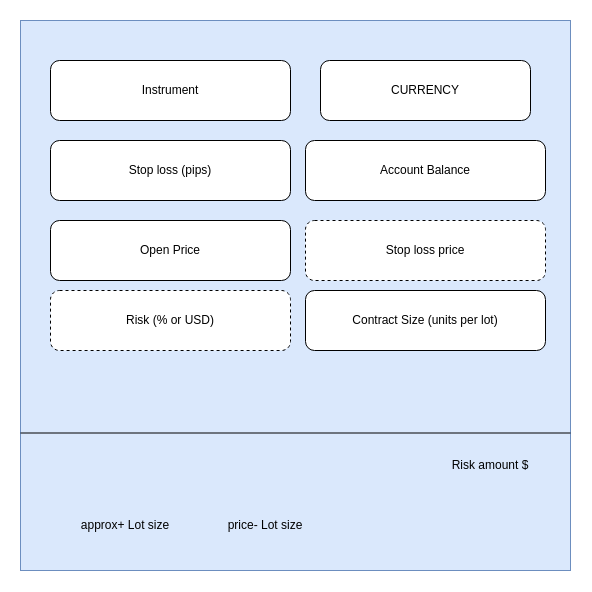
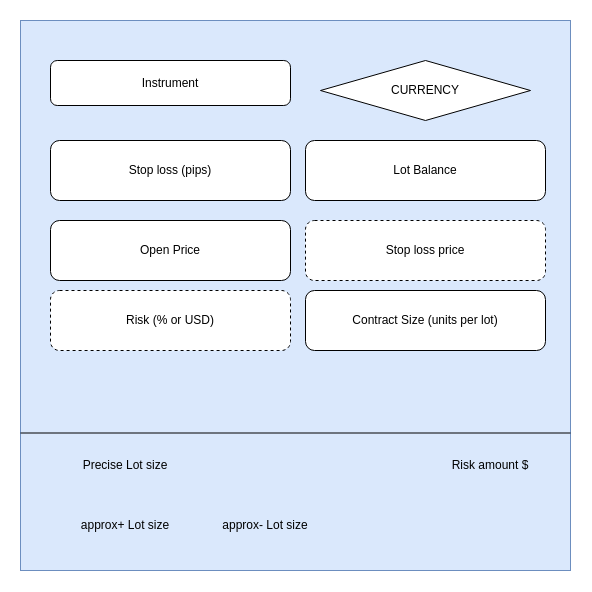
node "Instrument": size 240x60 -> 240x45
node "CURRENCY": shape rounded rectangle -> diamond
node "Account Balance": label "Account Balance" -> "Lot Balance"
node "Precise Lot size": added
node "price- Lot size": label "price- Lot size" -> "approx- Lot size"
